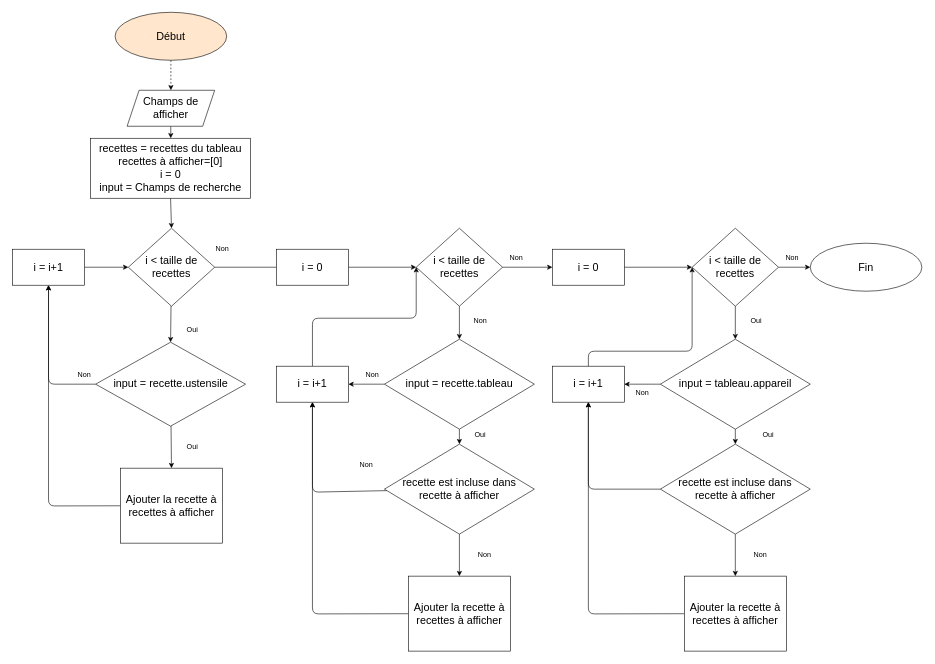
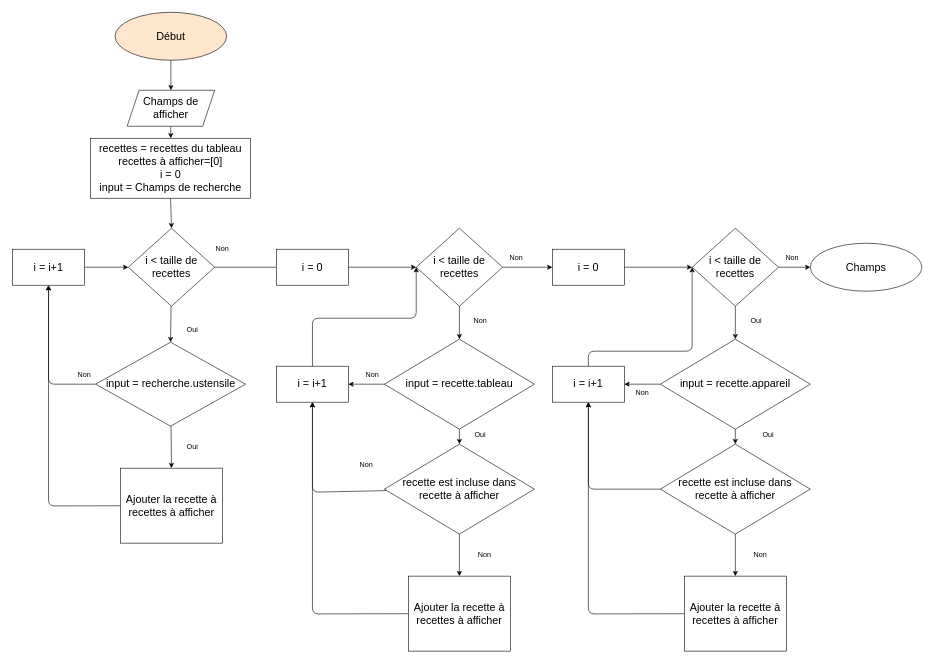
edge "Début" -> "Champs de afficher": style dashed -> solid
node "Fin": label "Fin" -> "Champs"
node "input = recette.ustensile": label "input = recette.ustensile" -> "input = recherche.ustensile"
node "input = tableau.appareil": label "input = tableau.appareil" -> "input = recette.appareil"
